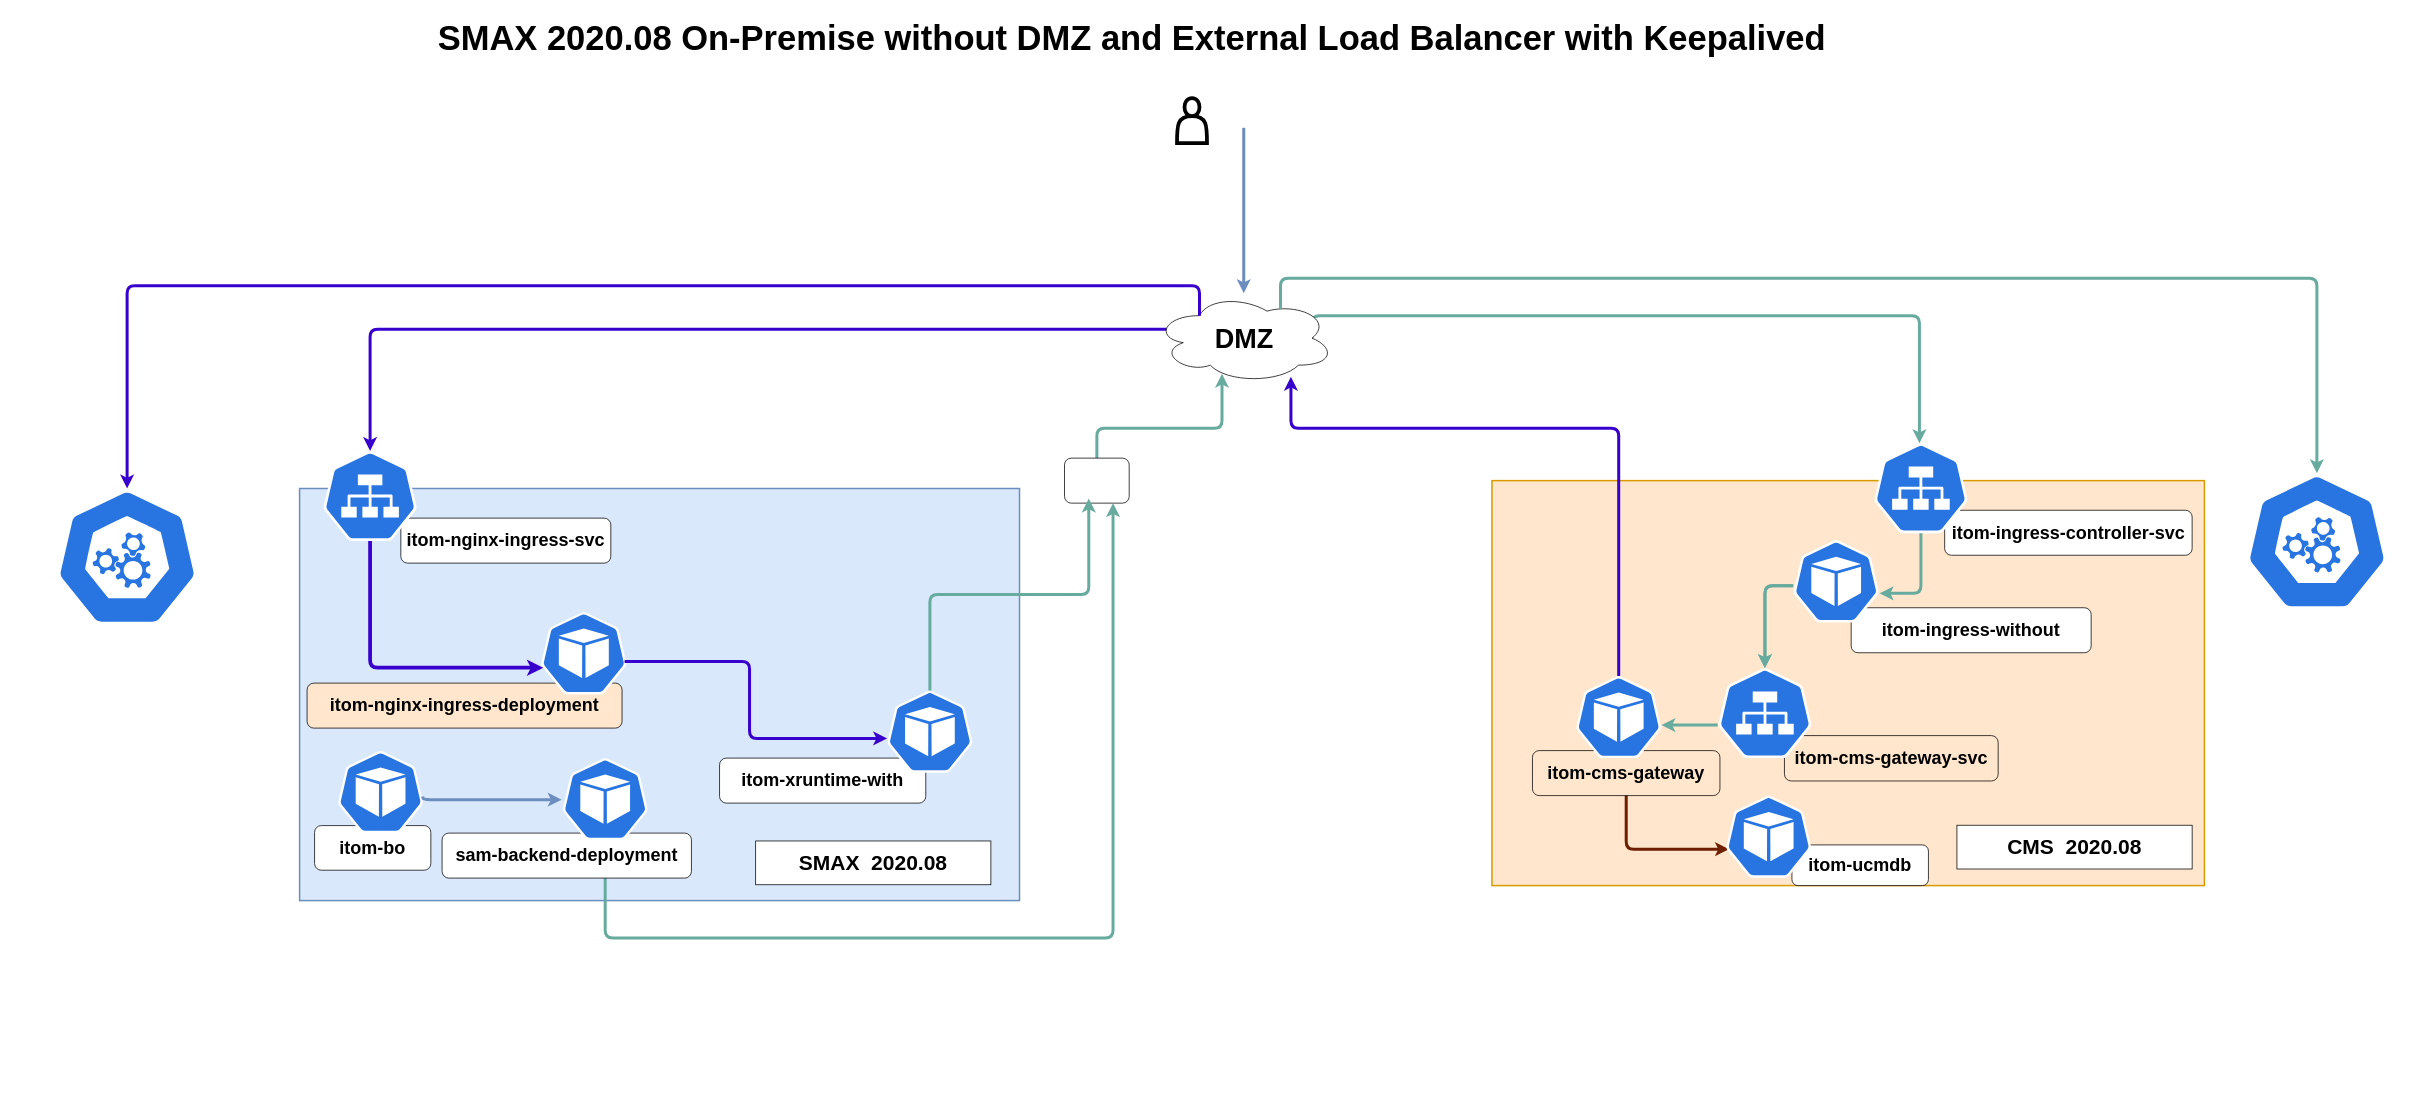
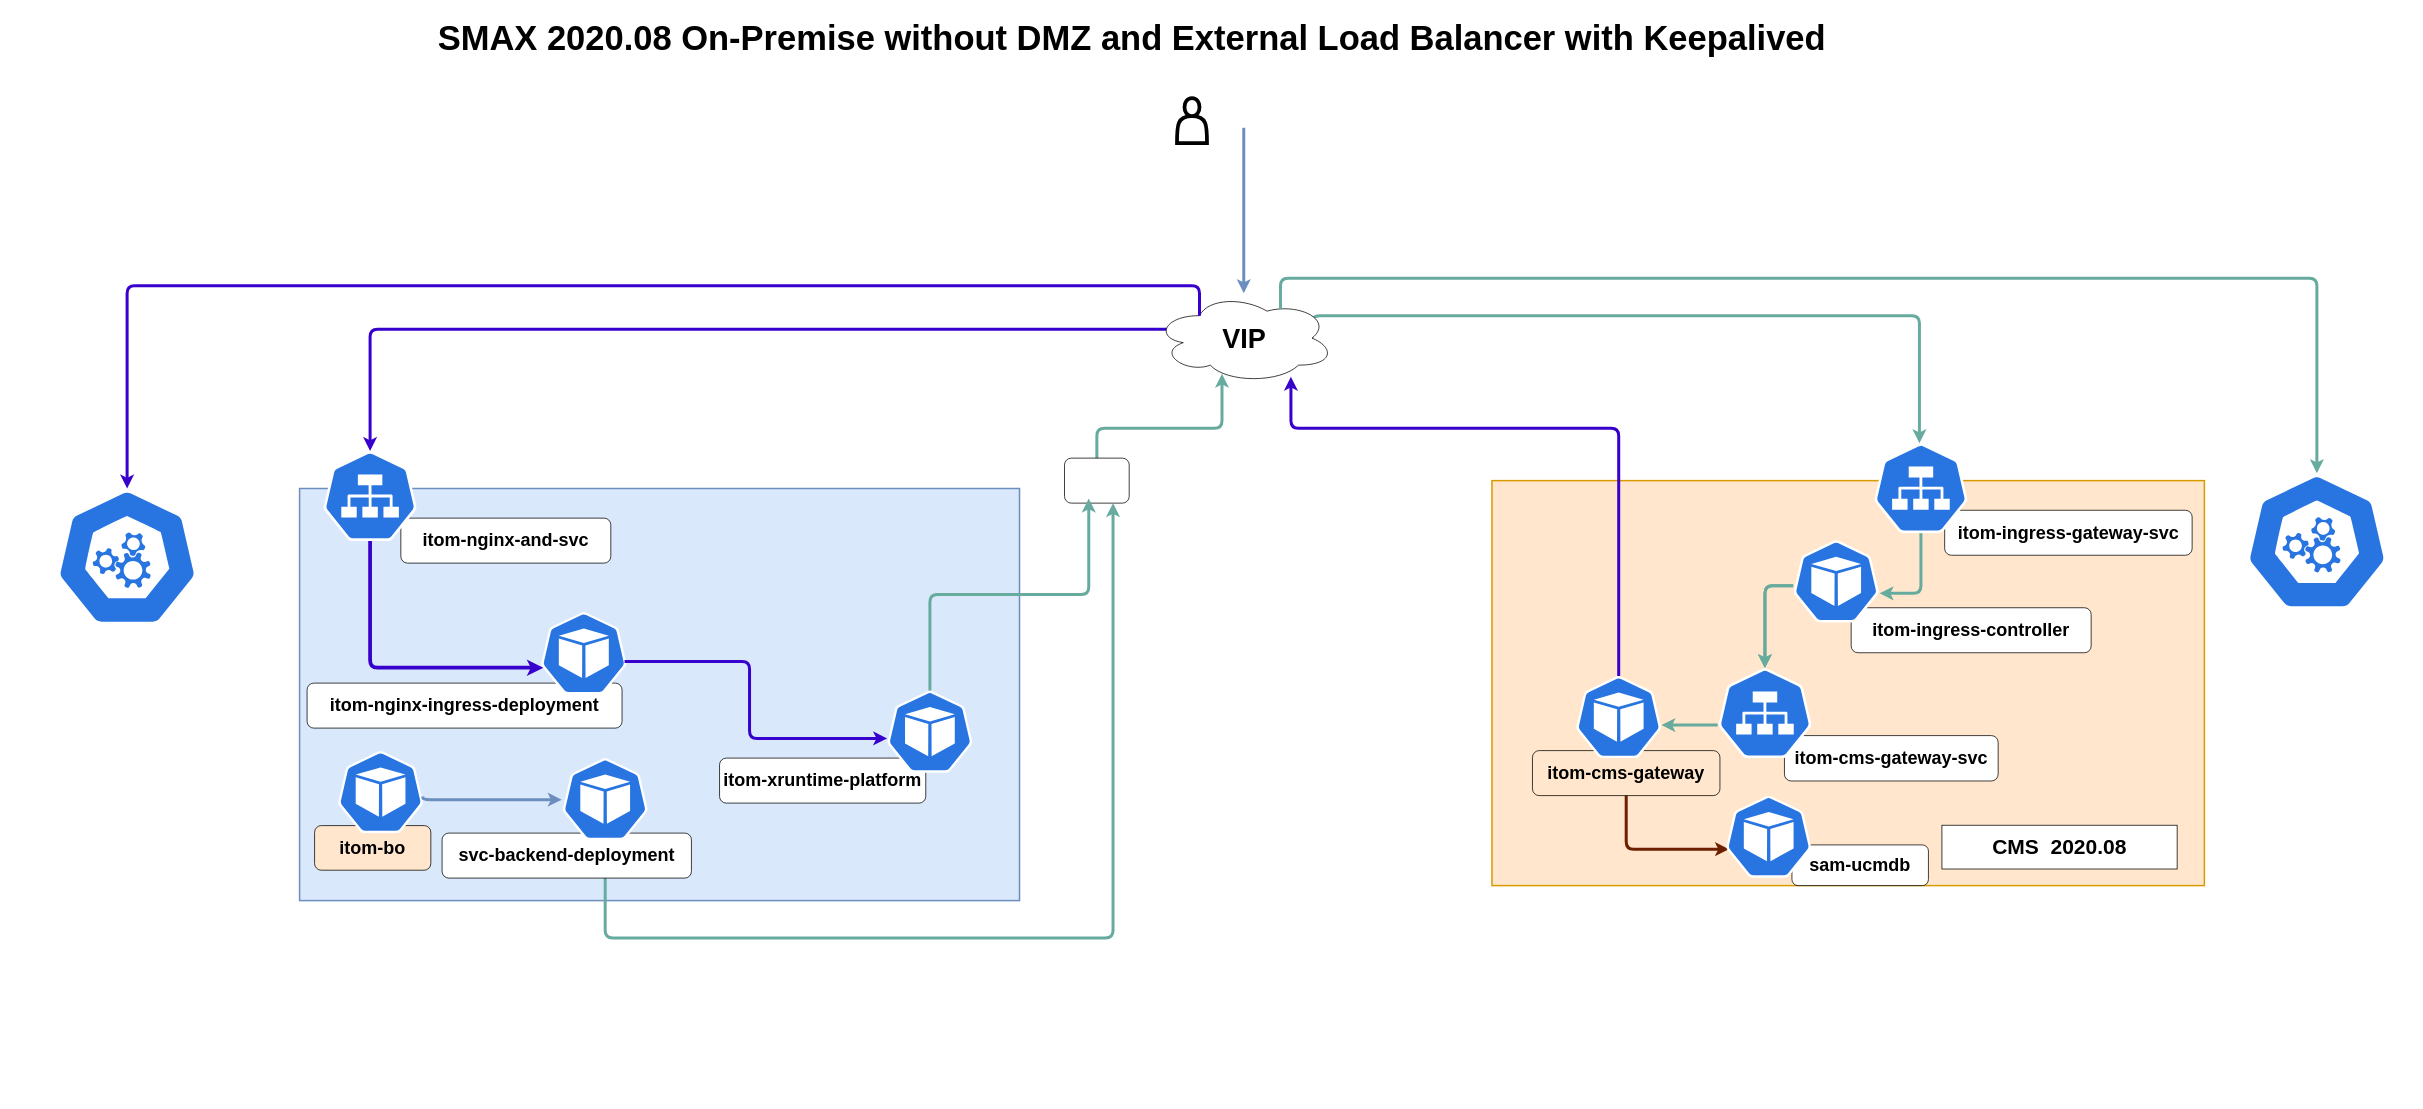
node "DMZ": label "DMZ" -> "VIP"
node "itom-ingress-controller-svc": label "itom-ingress-controller-svc" -> "itom-ingress-gateway-svc"
node "itom-nginx-ingress-svc": label "itom-nginx-ingress-svc" -> "itom-nginx-and-svc"
node "itom-ingress-without": label "itom-ingress-without" -> "itom-ingress-controller"
node "itom-nginx-ingress-deployment": fillcolor #ffe6cc -> #ffffff
node "itom-cms-gateway-svc": fillcolor #ffe6cc -> #ffffff
node "itom-xruntime-with": label "itom-xruntime-with" -> "itom-xruntime-platform"
node "CMS 2020.08": moved (2075, 847) -> (2060, 847)
node "itom-bo": fillcolor #ffffff -> #ffe6cc
node "sam-backend-deployment": label "sam-backend-deployment" -> "svc-backend-deployment"
node "SMAX 2020.08": removed
node "itom-ucmdb": label "itom-ucmdb" -> "sam-ucmdb"
